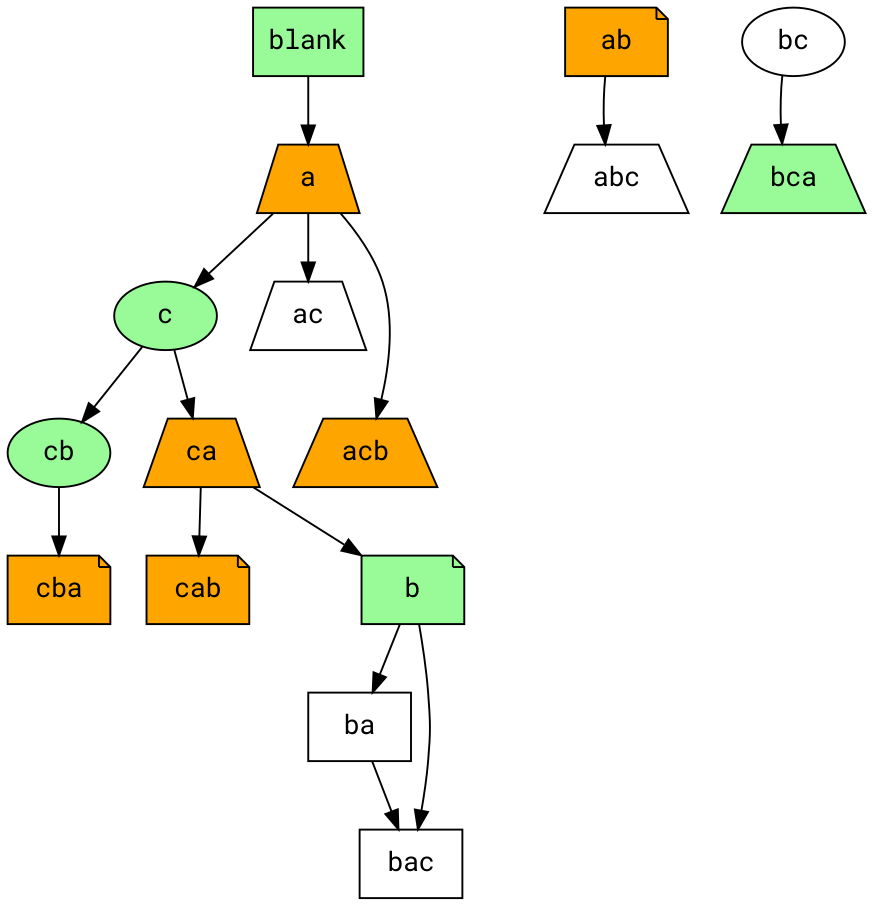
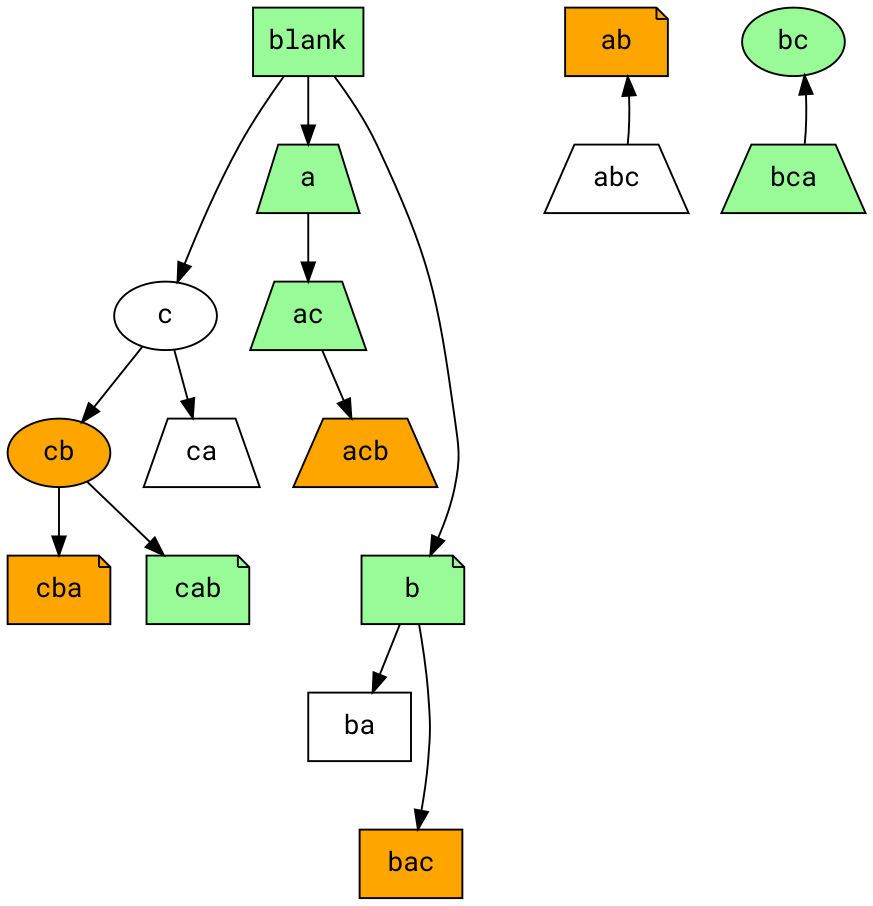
node "bc": fillcolor white -> palegreen
edge "bc" -> "bca": reversed
edge "ab" -> "abc": reversed
node "a": fillcolor orange -> palegreen
edge "a" -> "c": now "blank" -> "c"
edge "a" -> "acb": now "ac" -> "acb"
node "c": fillcolor palegreen -> white
node "ac": fillcolor white -> palegreen
node "cb": fillcolor palegreen -> orange
node "ca": fillcolor orange -> white
edge "ca" -> "cab": now "cb" -> "cab"
edge "ca" -> "b": now "blank" -> "b"
node "cab": fillcolor orange -> palegreen
edge "ba" -> "bac": removed
node "bac": fillcolor white -> orange
